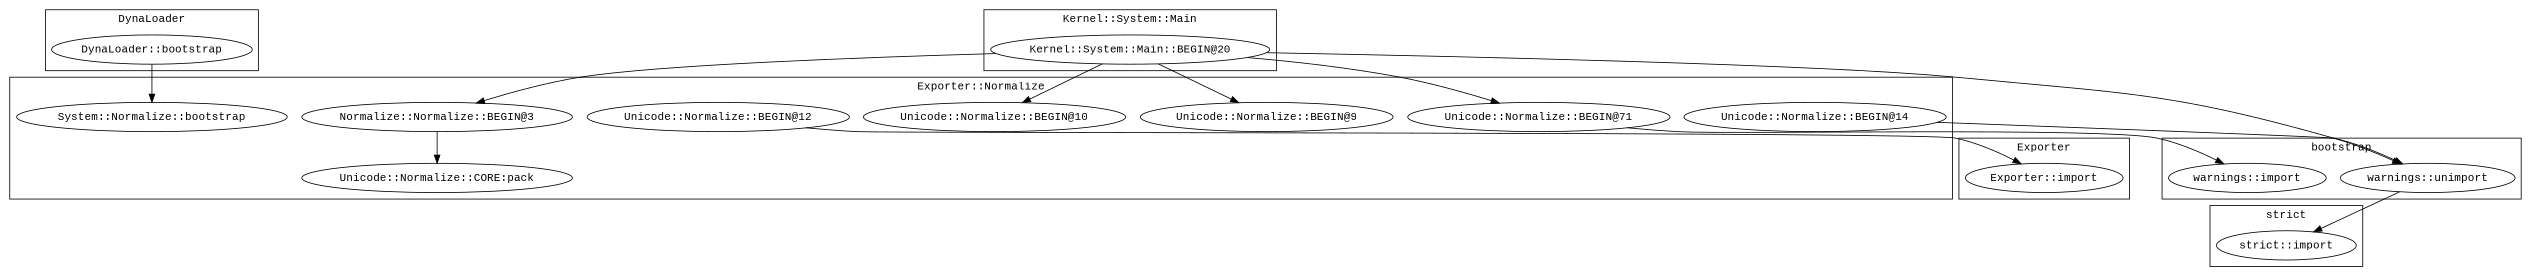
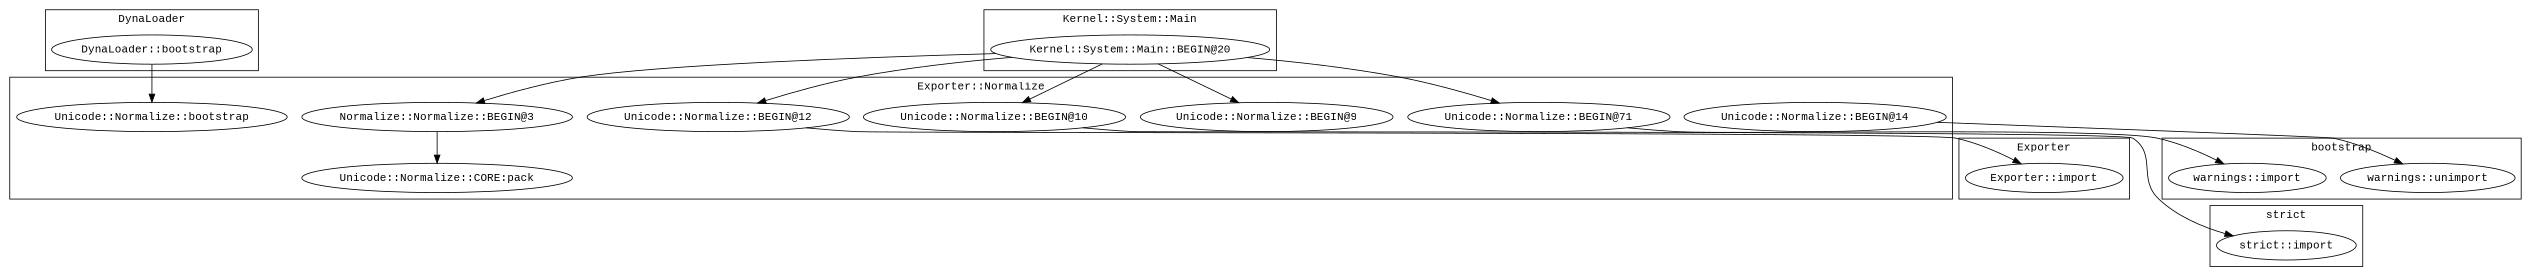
edge "Kernel::System::Main::BEGIN@20" -> "warnings::unimport": now "Kernel::System::Main::BEGIN@20" -> "Unicode::Normalize::BEGIN@12"
node "System::Normalize::bootstrap": label "System::Normalize::bootstrap" -> "Unicode::Normalize::bootstrap"
edge "warnings::unimport" -> "strict::import": now "Unicode::Normalize::BEGIN@10" -> "strict::import"
